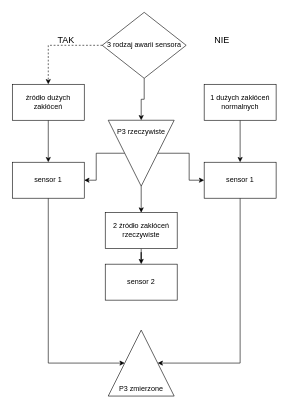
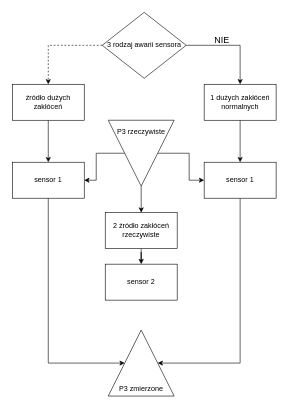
node "TAK": removed
edge "3 rodzaj awarii sensora" -> "P3 rzeczywiste": now "3 rodzaj awarii sensora" -> "1 dużych zakłóceń normalnych"
